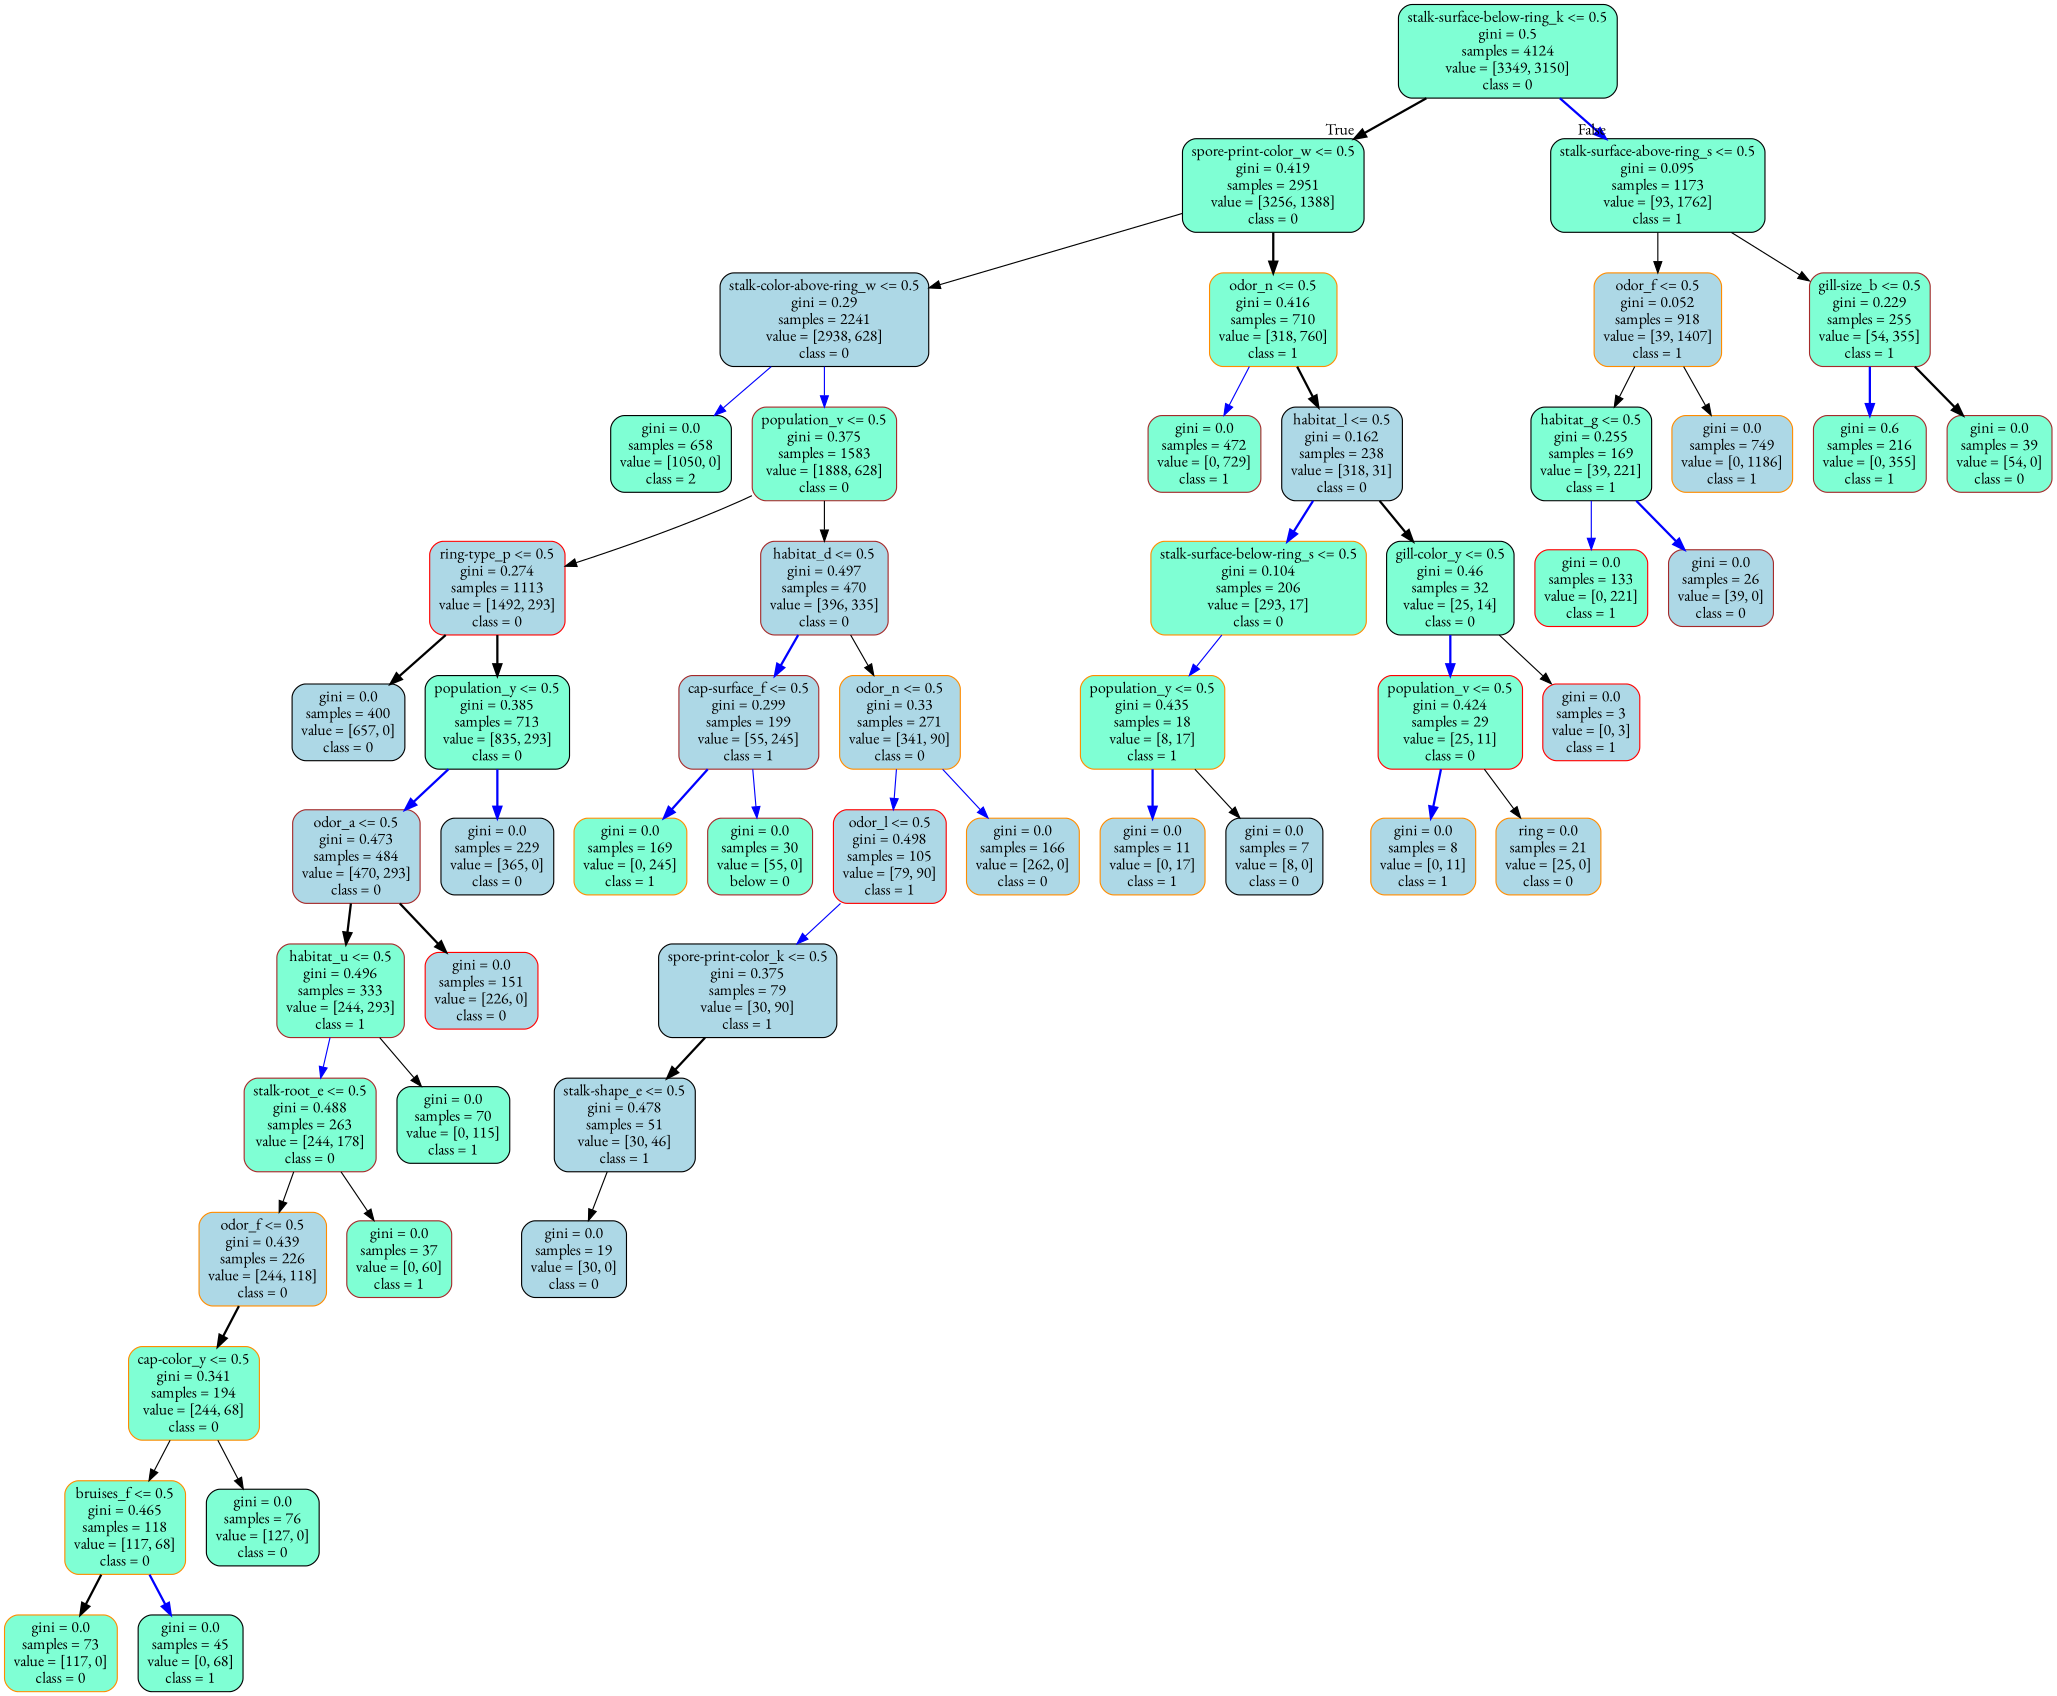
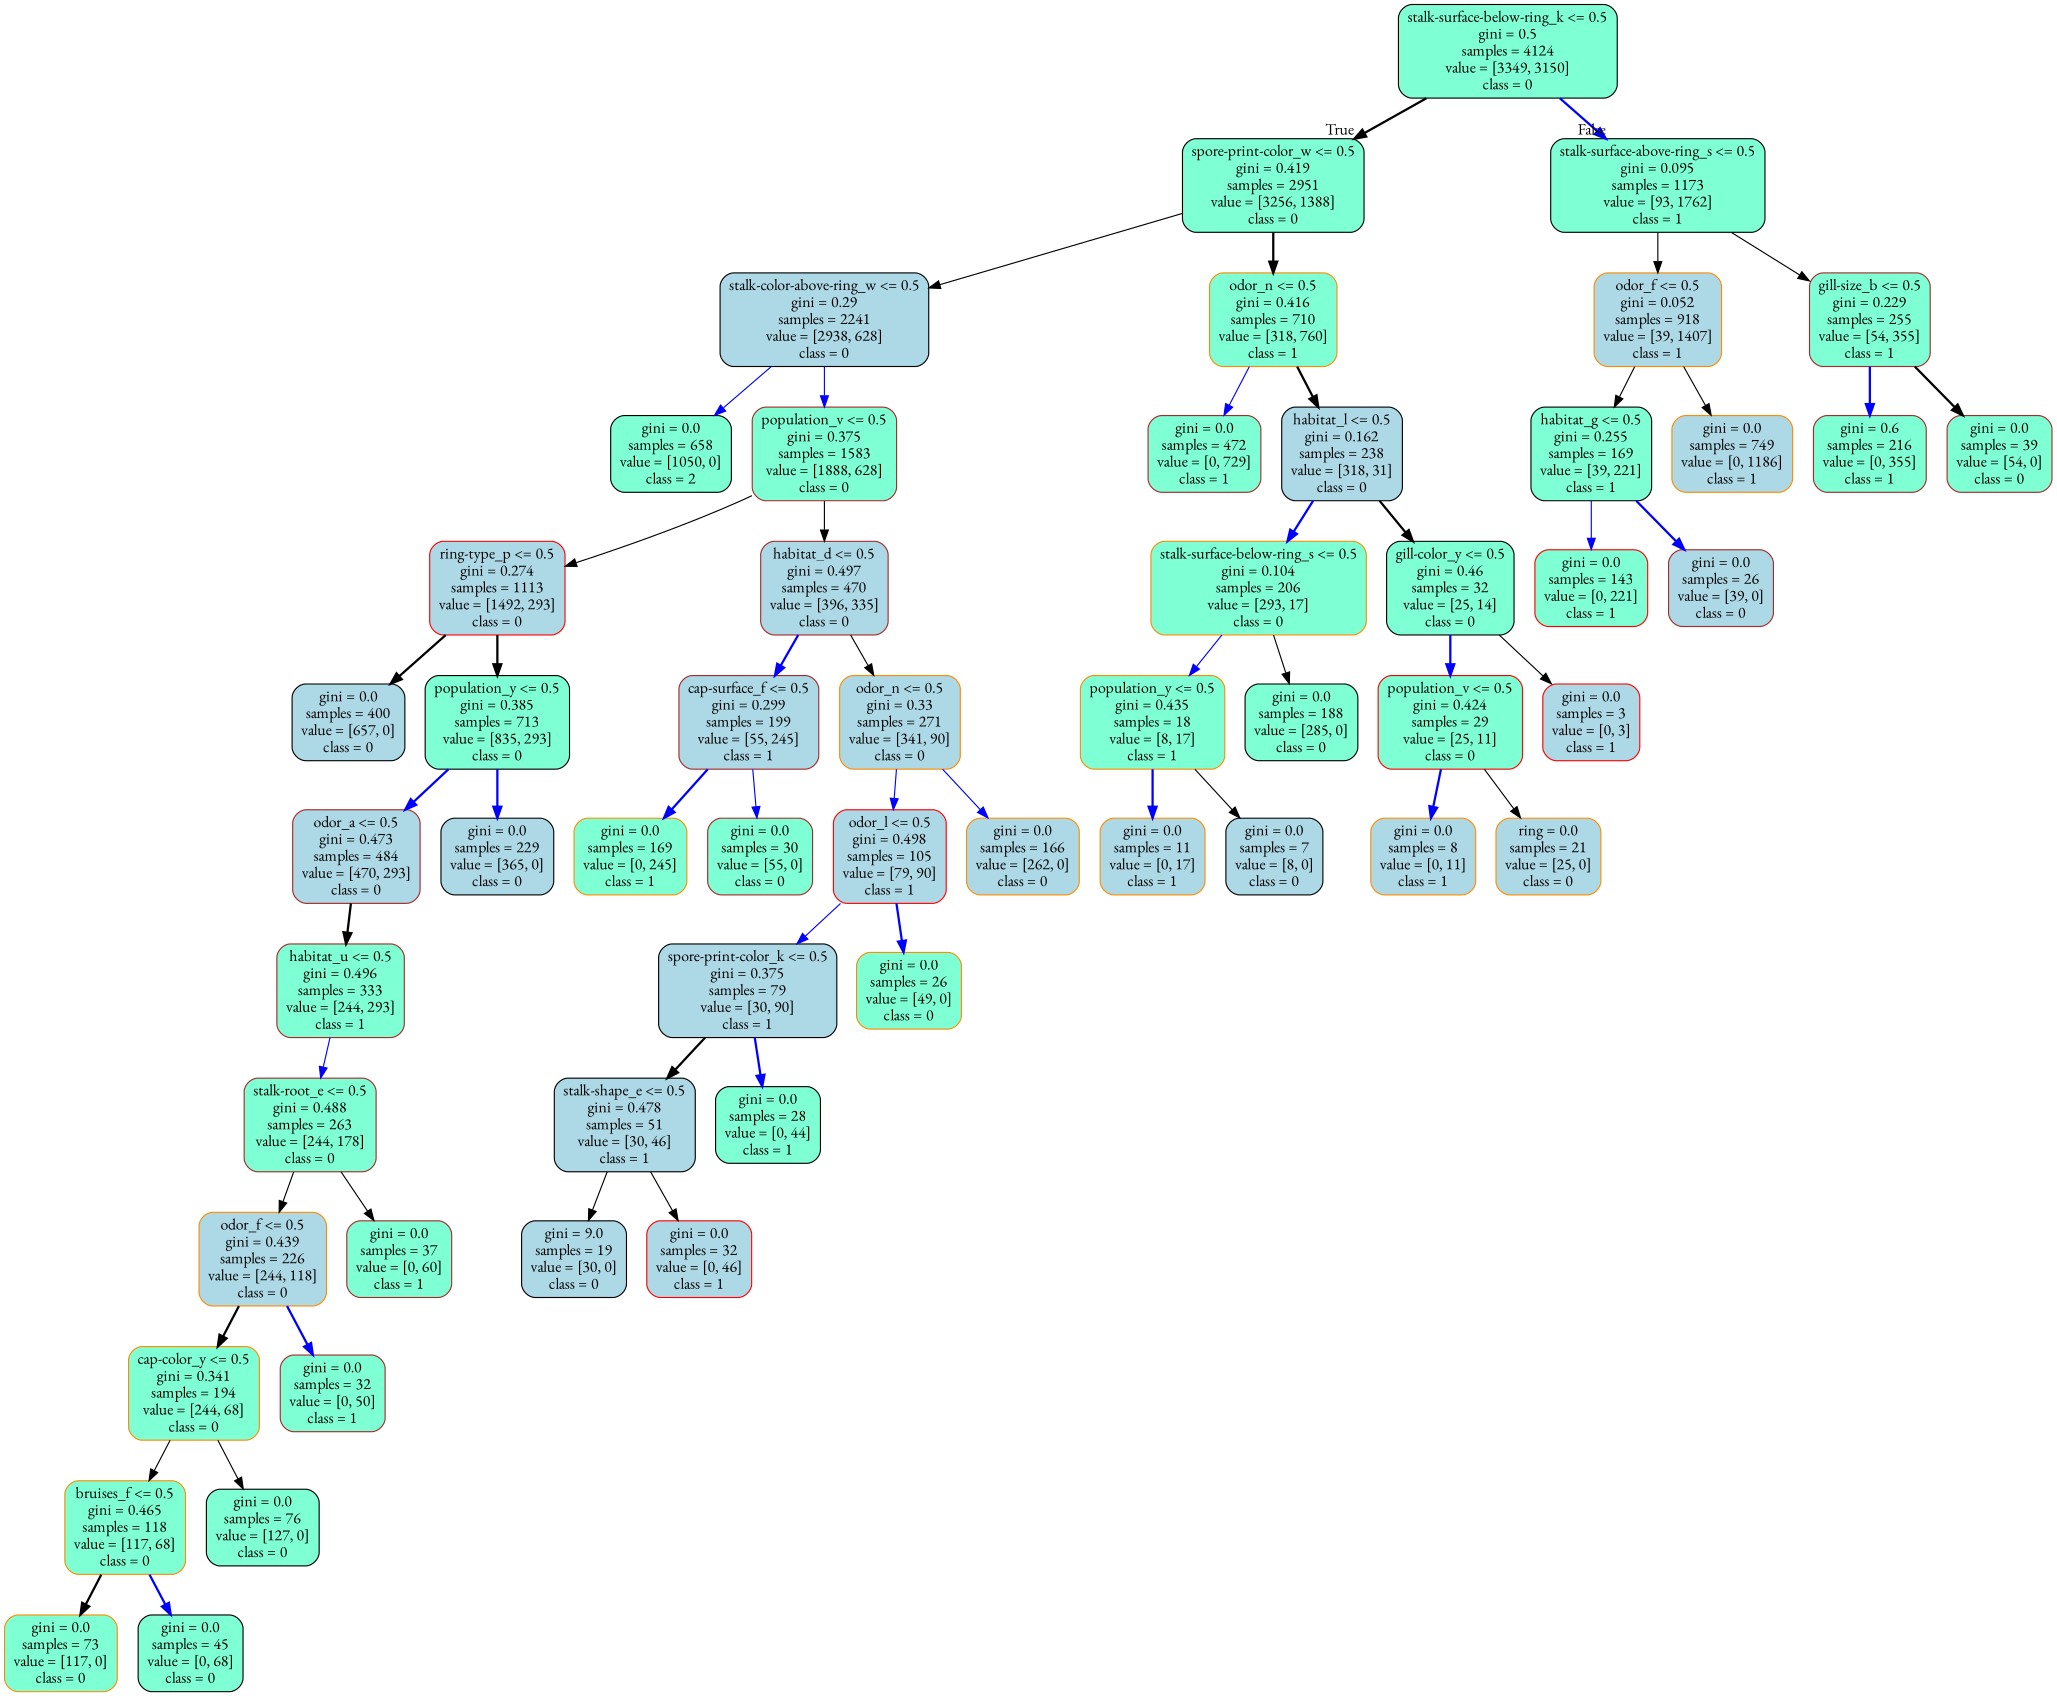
node "gini = 0.0 samples = 133 value = [0, 221] class = 1": label "gini = 0.0 samples = 133 value = [0, 221] class = 1" -> "gini = 0.0 samples = 143 value = [0, 221] class = 1"
node "gini = 0.0 samples = 188 value = [285, 0] class = 0": added
node "gini = 0.0 samples = 30 value = [55, 0] below = 0": label "gini = 0.0 samples = 30 value = [55, 0] below = 0" -> "gini = 0.0 samples = 30 value = [55, 0] class = 0"
node "gini = 0.0 samples = 151 value = [226, 0] class = 0": removed
node "gini = 0.0 samples = 26 value = [49, 0] class = 0": added
node "gini = 0.0 samples = 70 value = [0, 115] class = 1": removed
node "gini = 0.0 samples = 28 value = [0, 44] class = 1": added
node "gini = 0.0 samples = 19 value = [30, 0] class = 0": label "gini = 0.0 samples = 19 value = [30, 0] class = 0" -> "gini = 9.0 samples = 19 value = [30, 0] class = 0"
node "gini = 0.0 samples = 32 value = [0, 46] class = 1": added
node "gini = 0.0 samples = 32 value = [0, 50] class = 1": added
node "gini = 0.0 samples = 45 value = [0, 68] class = 1": label "gini = 0.0 samples = 45 value = [0, 68] class = 1" -> "gini = 0.0 samples = 45 value = [0, 68] class = 0"
